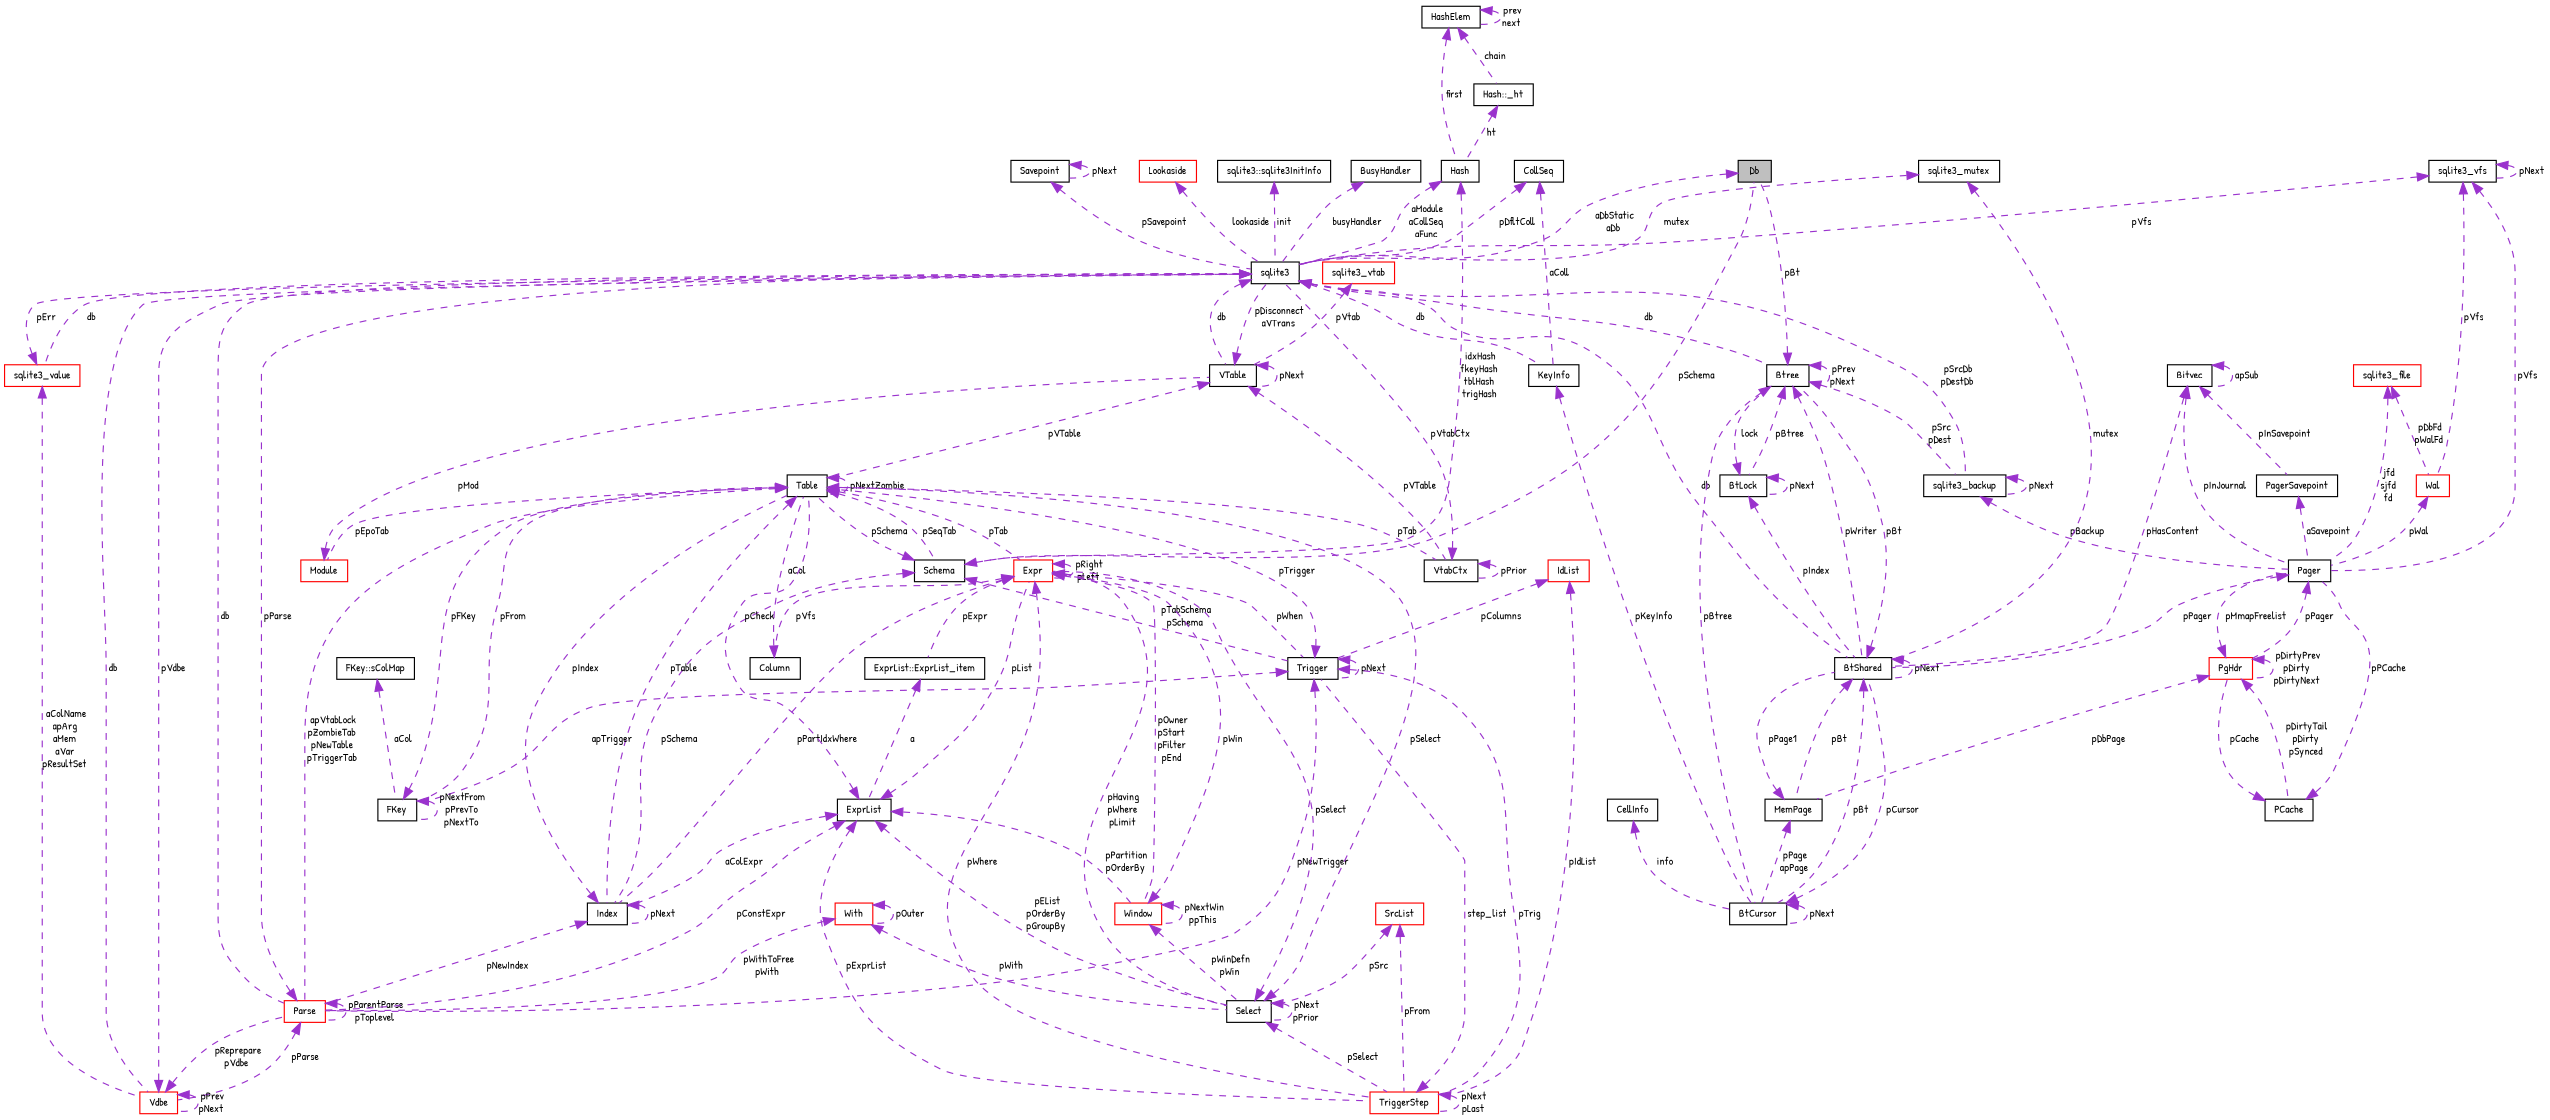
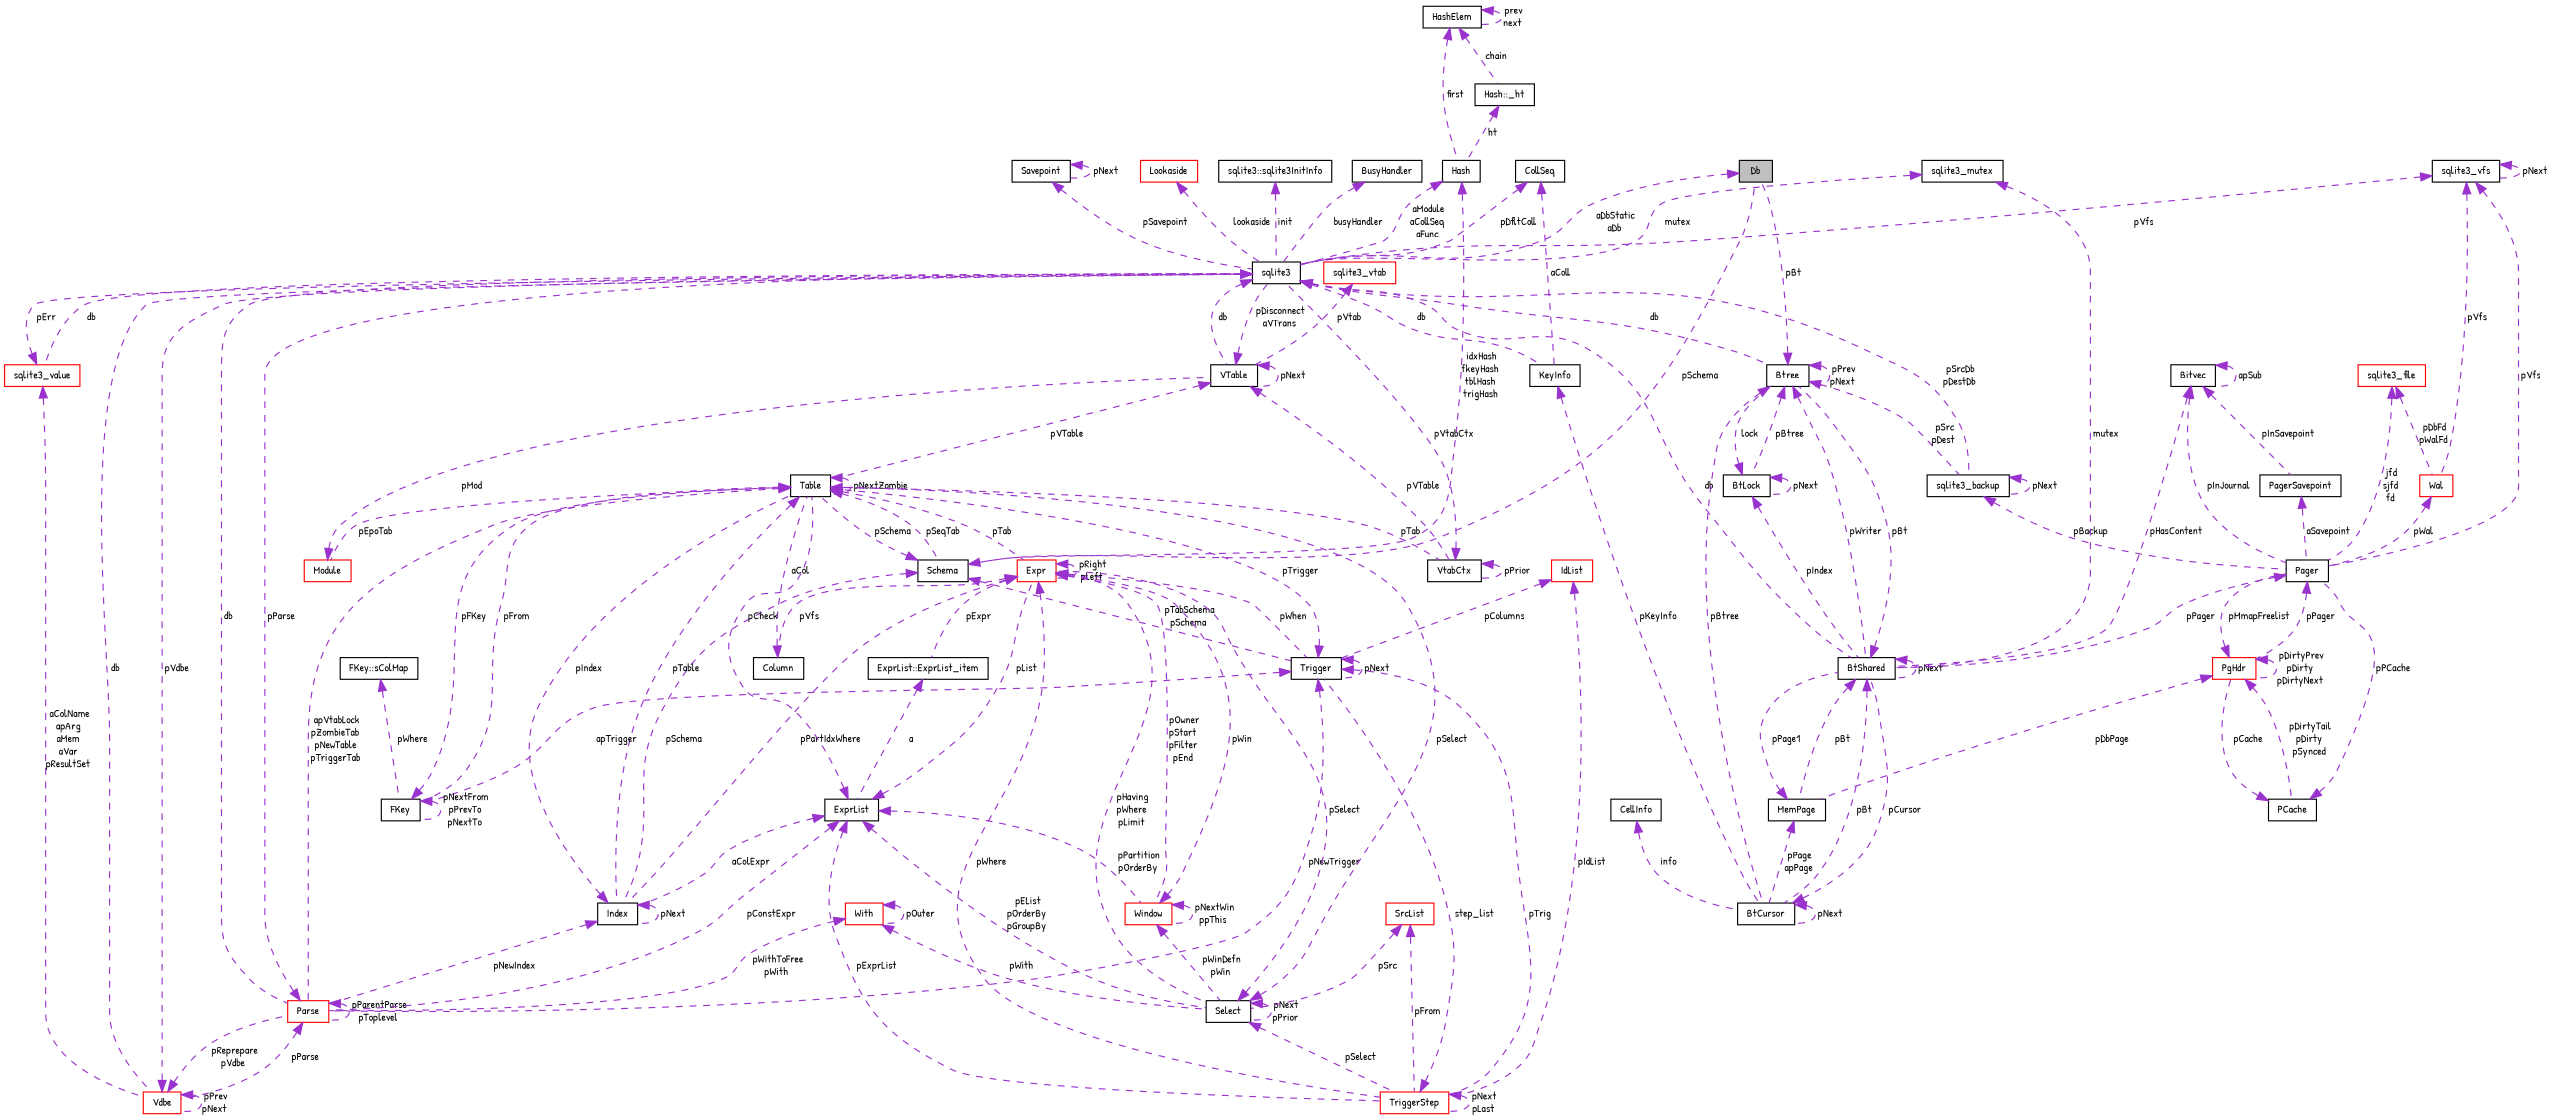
edge "FKey" -> "FKey::sColMap": label " aCol" -> " pWhere"
